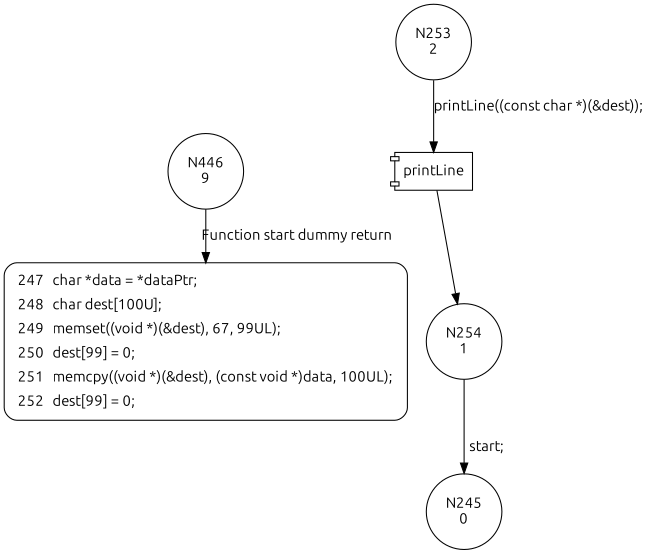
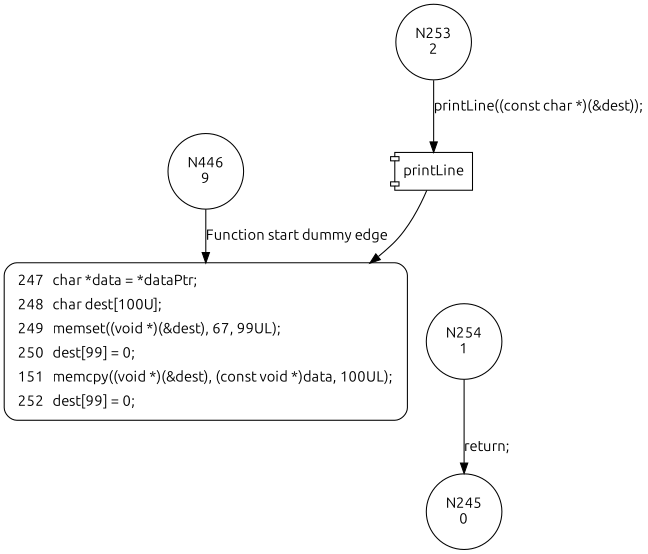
edge "N446 9" -> "247": label "Function start dummy return" -> "Function start dummy edge"
edge "printLine" -> "N254 1": now "printLine" -> "247"
node "247": text "251" -> "151"
edge "N254 1" -> "N245 0": label "start;" -> "return;"
